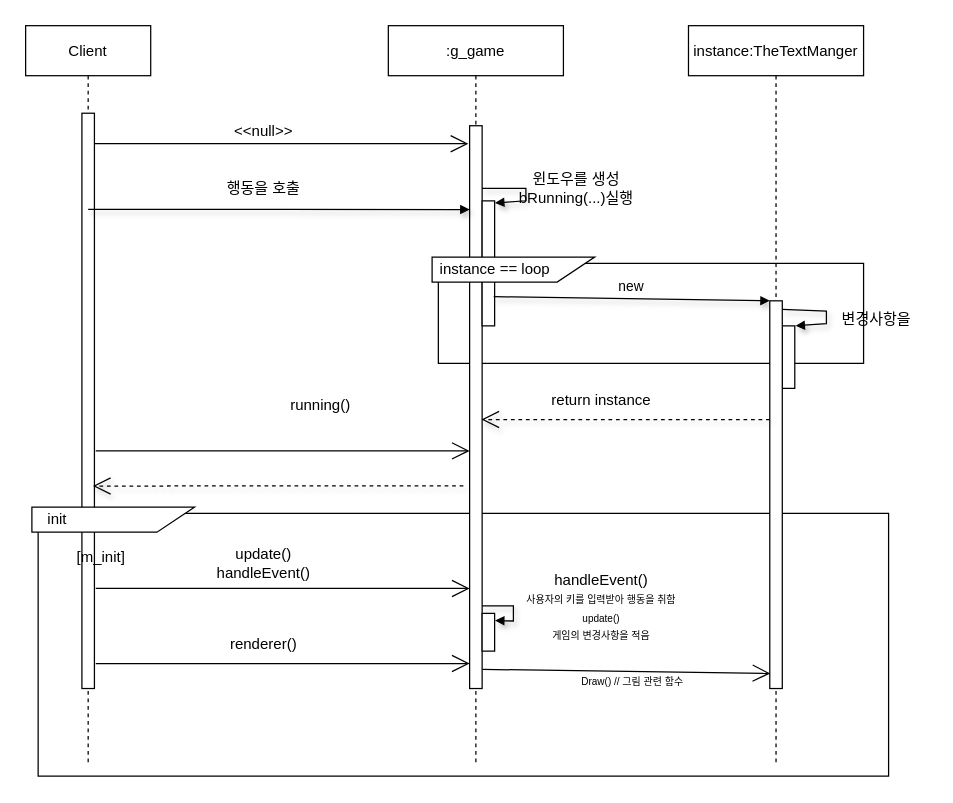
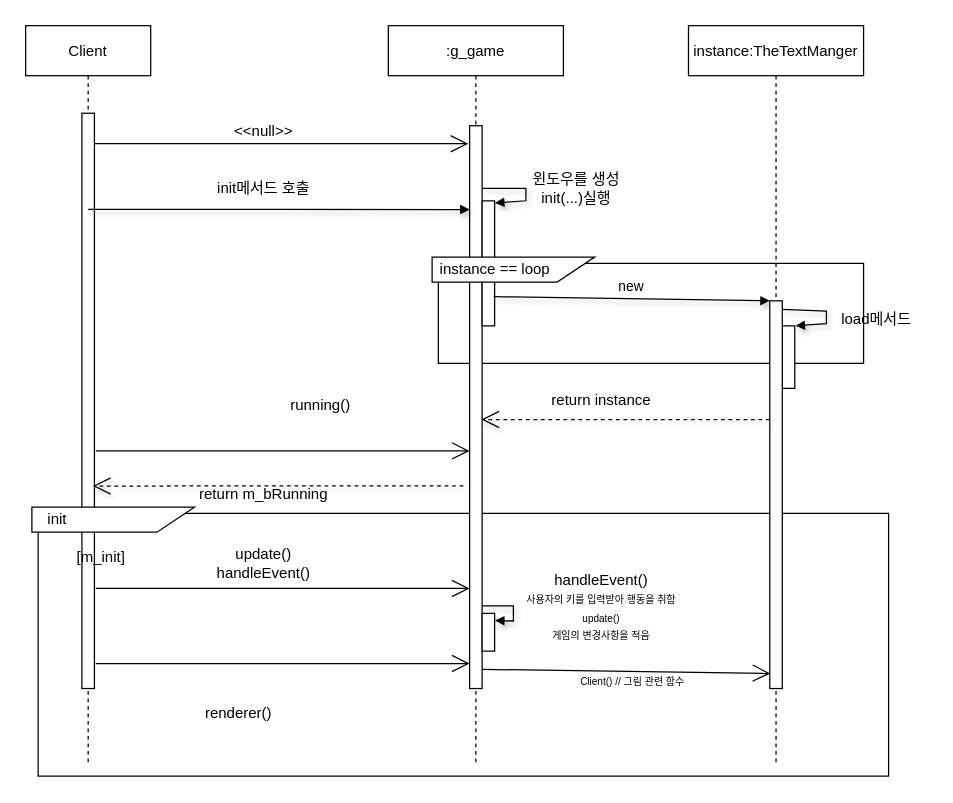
node "행동을 호출": label "행동을 호출" -> "init메서드 호출"
node "윈도우를 생성 bRunning(...)실행": label "윈도우를 생성 bRunning(...)실행" -> "윈도우를 생성 init(...)실행"
node "변경사항을": label "변경사항을" -> "load메서드"
node "return m_bRunning": added
node "renderer()": moved (263, 644) -> (238, 713)
node "Draw() // 그림 관련 함수": label "Draw() // 그림 관련 함수" -> "Client() // 그림 관련 함수"
